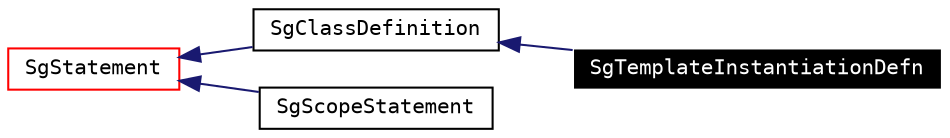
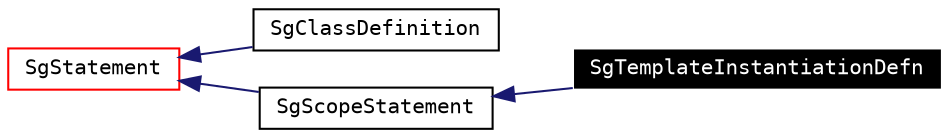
edge "SgTemplateInstantiationDefn" -> "SgClassDefinition": now "SgTemplateInstantiationDefn" -> "SgScopeStatement"
